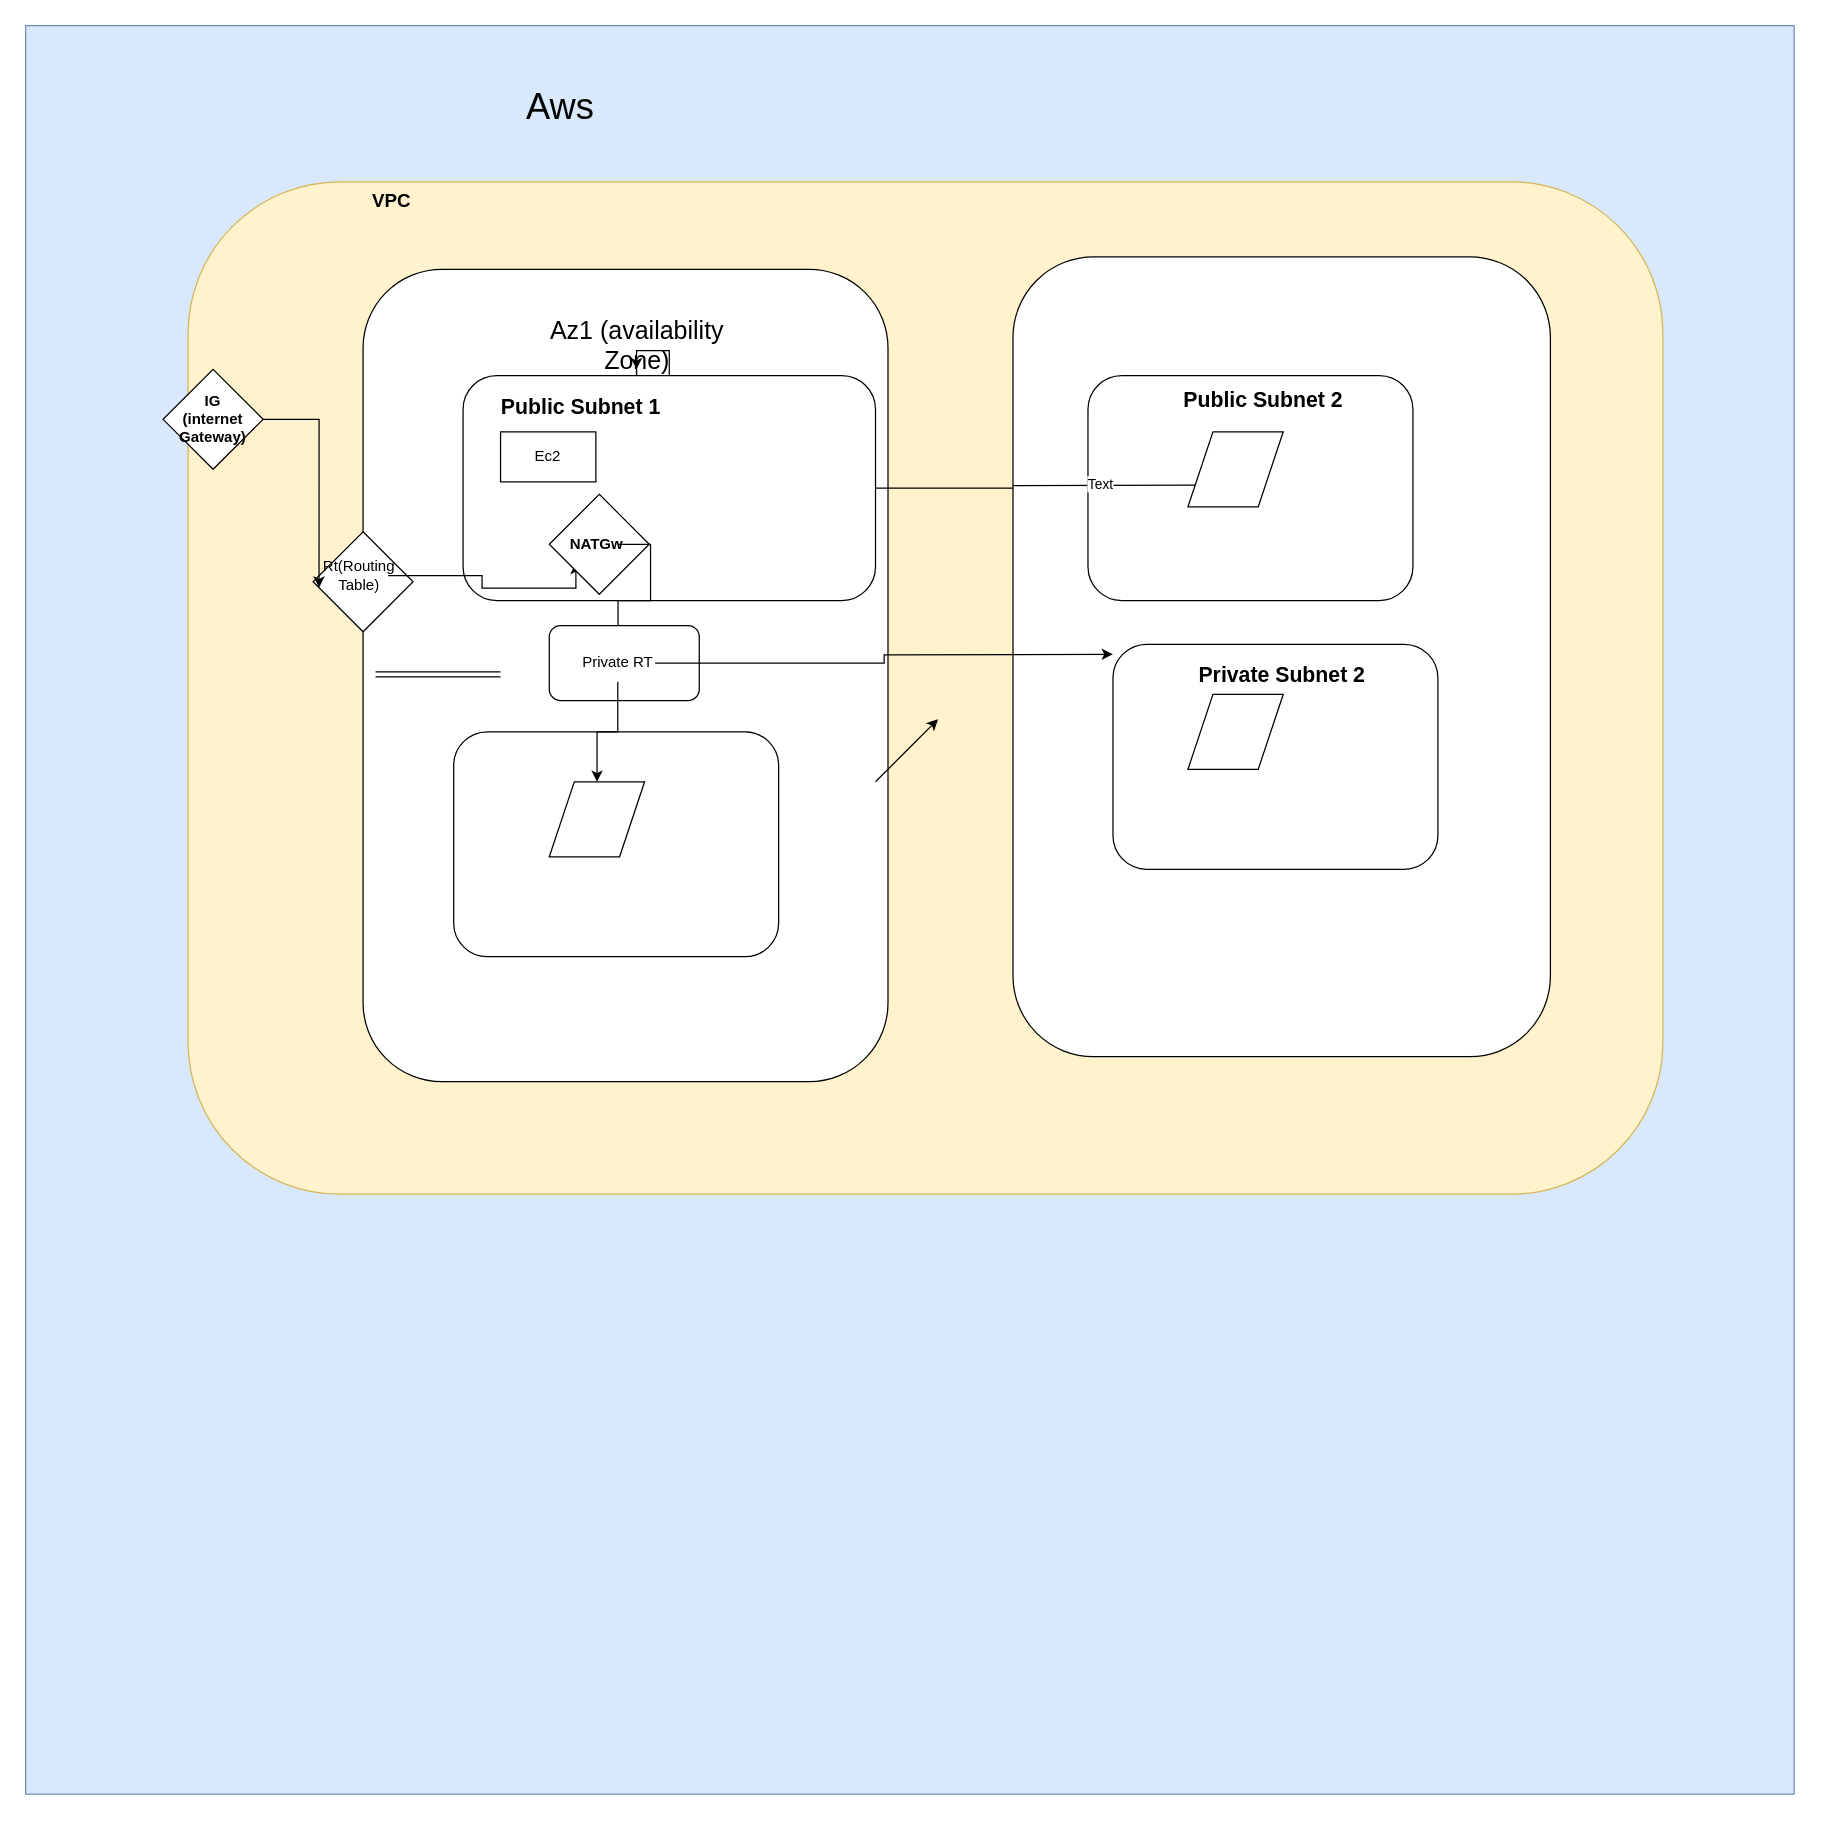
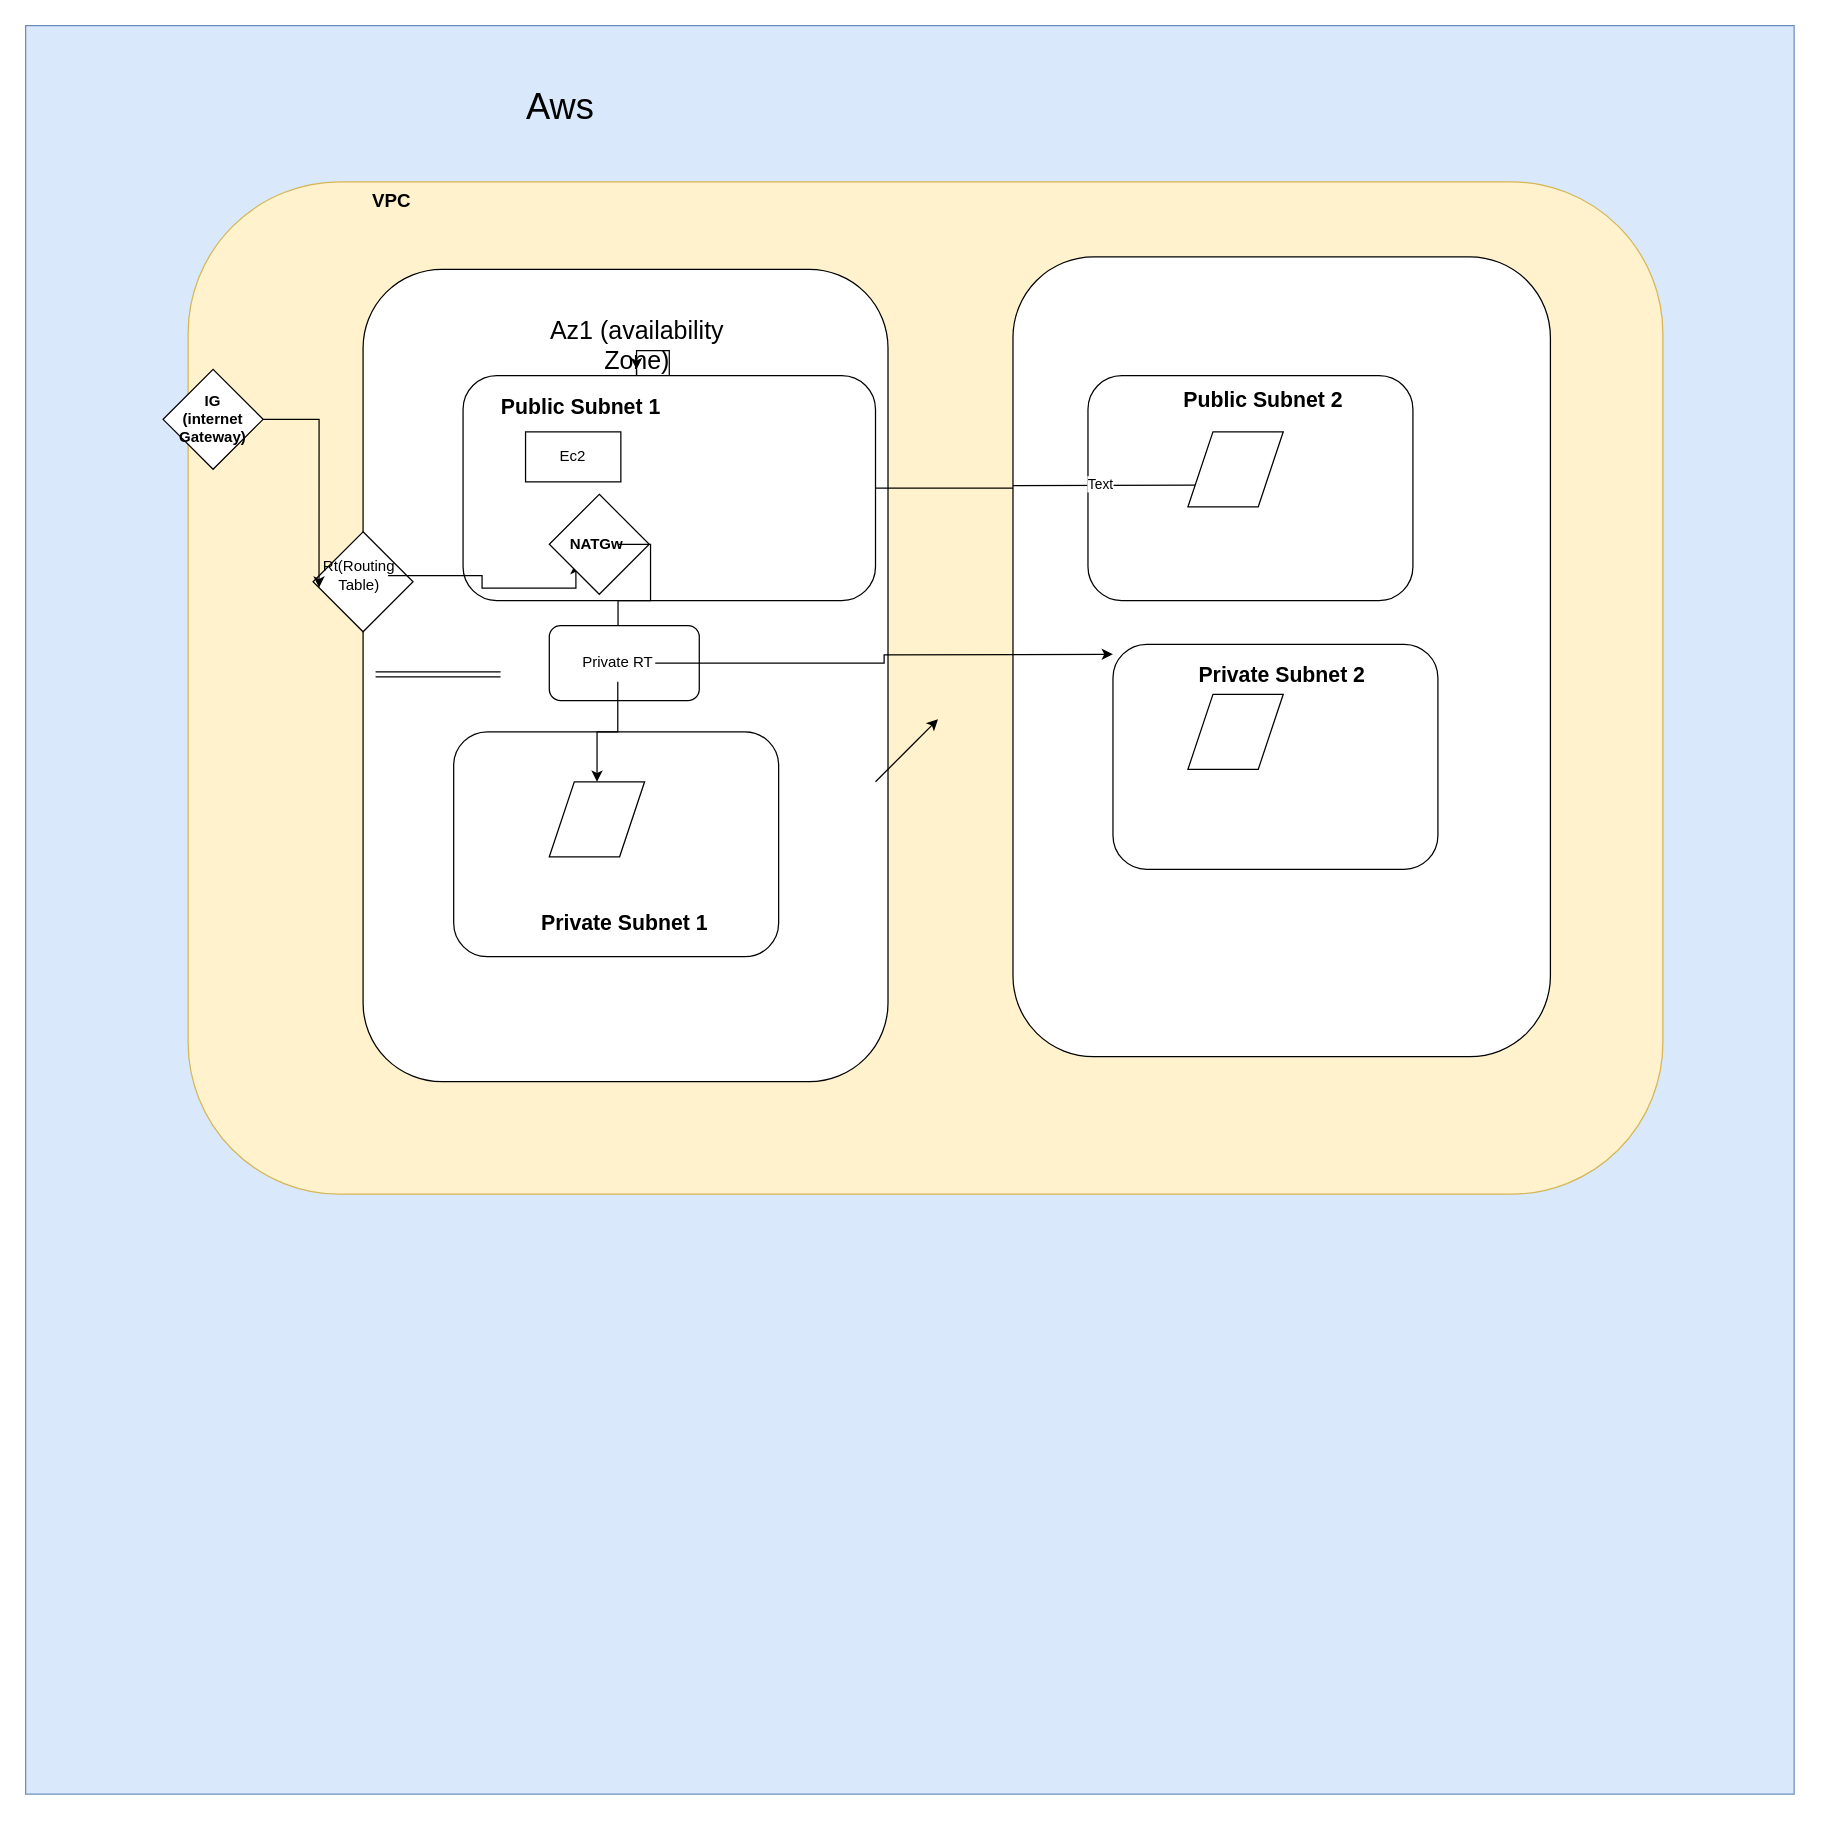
node "Ec2": moved (548, 457) -> (573, 457)
node "Private Subnet 1": added
